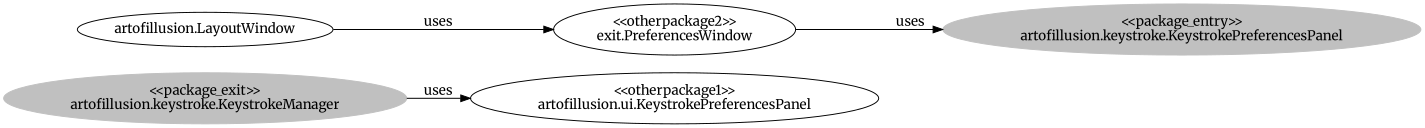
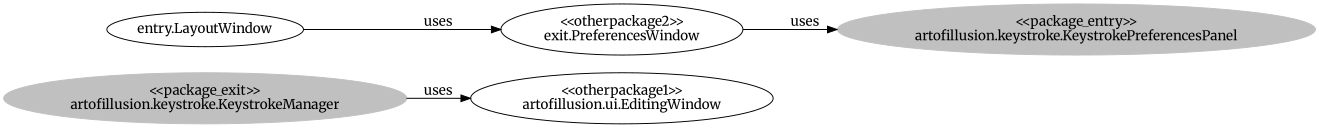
node "artofillusion.LayoutWindow": label "artofillusion.LayoutWindow" -> "entry.LayoutWindow"
node "<<otherpackage1>> artofillusion.ui.KeystrokePreferencesPanel": label "<<otherpackage1>> artofillusion.ui.KeystrokePreferencesPanel" -> "<<otherpackage1>> artofillusion.ui.EditingWindow"
